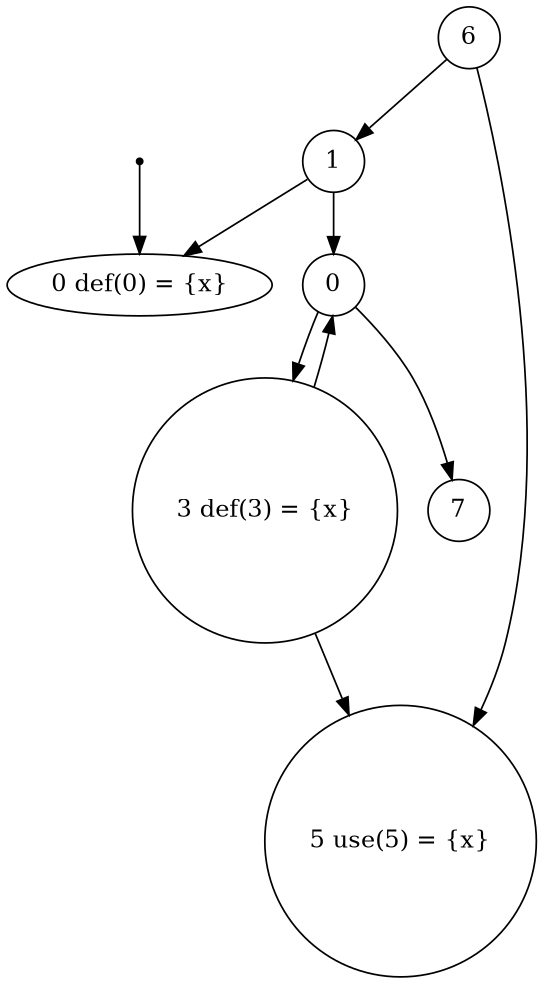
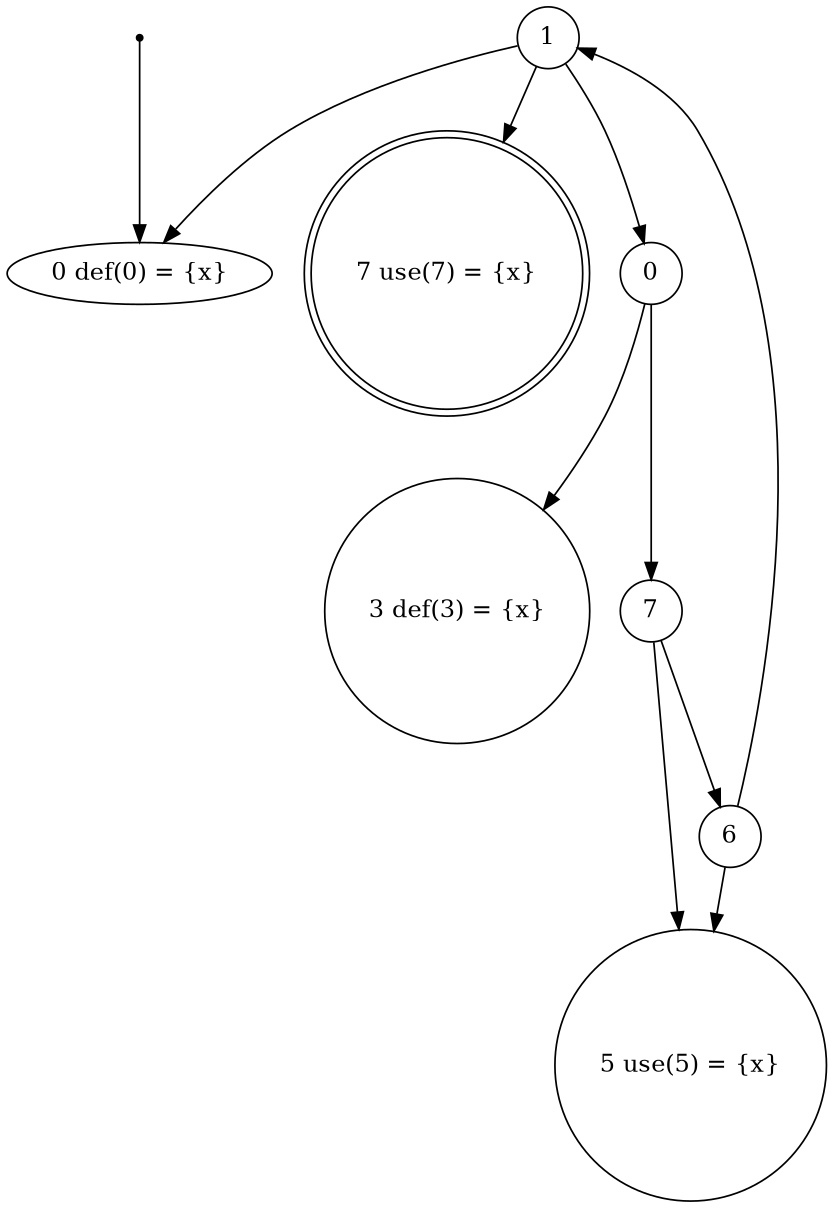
node "7 use(7) = {x}": added
edge "3 def(3) = {x}" -> "0": removed
edge "3 def(3) = {x}" -> "5 use(5) = {x}": now "7" -> "5 use(5) = {x}"
edge "7" -> "6": added
